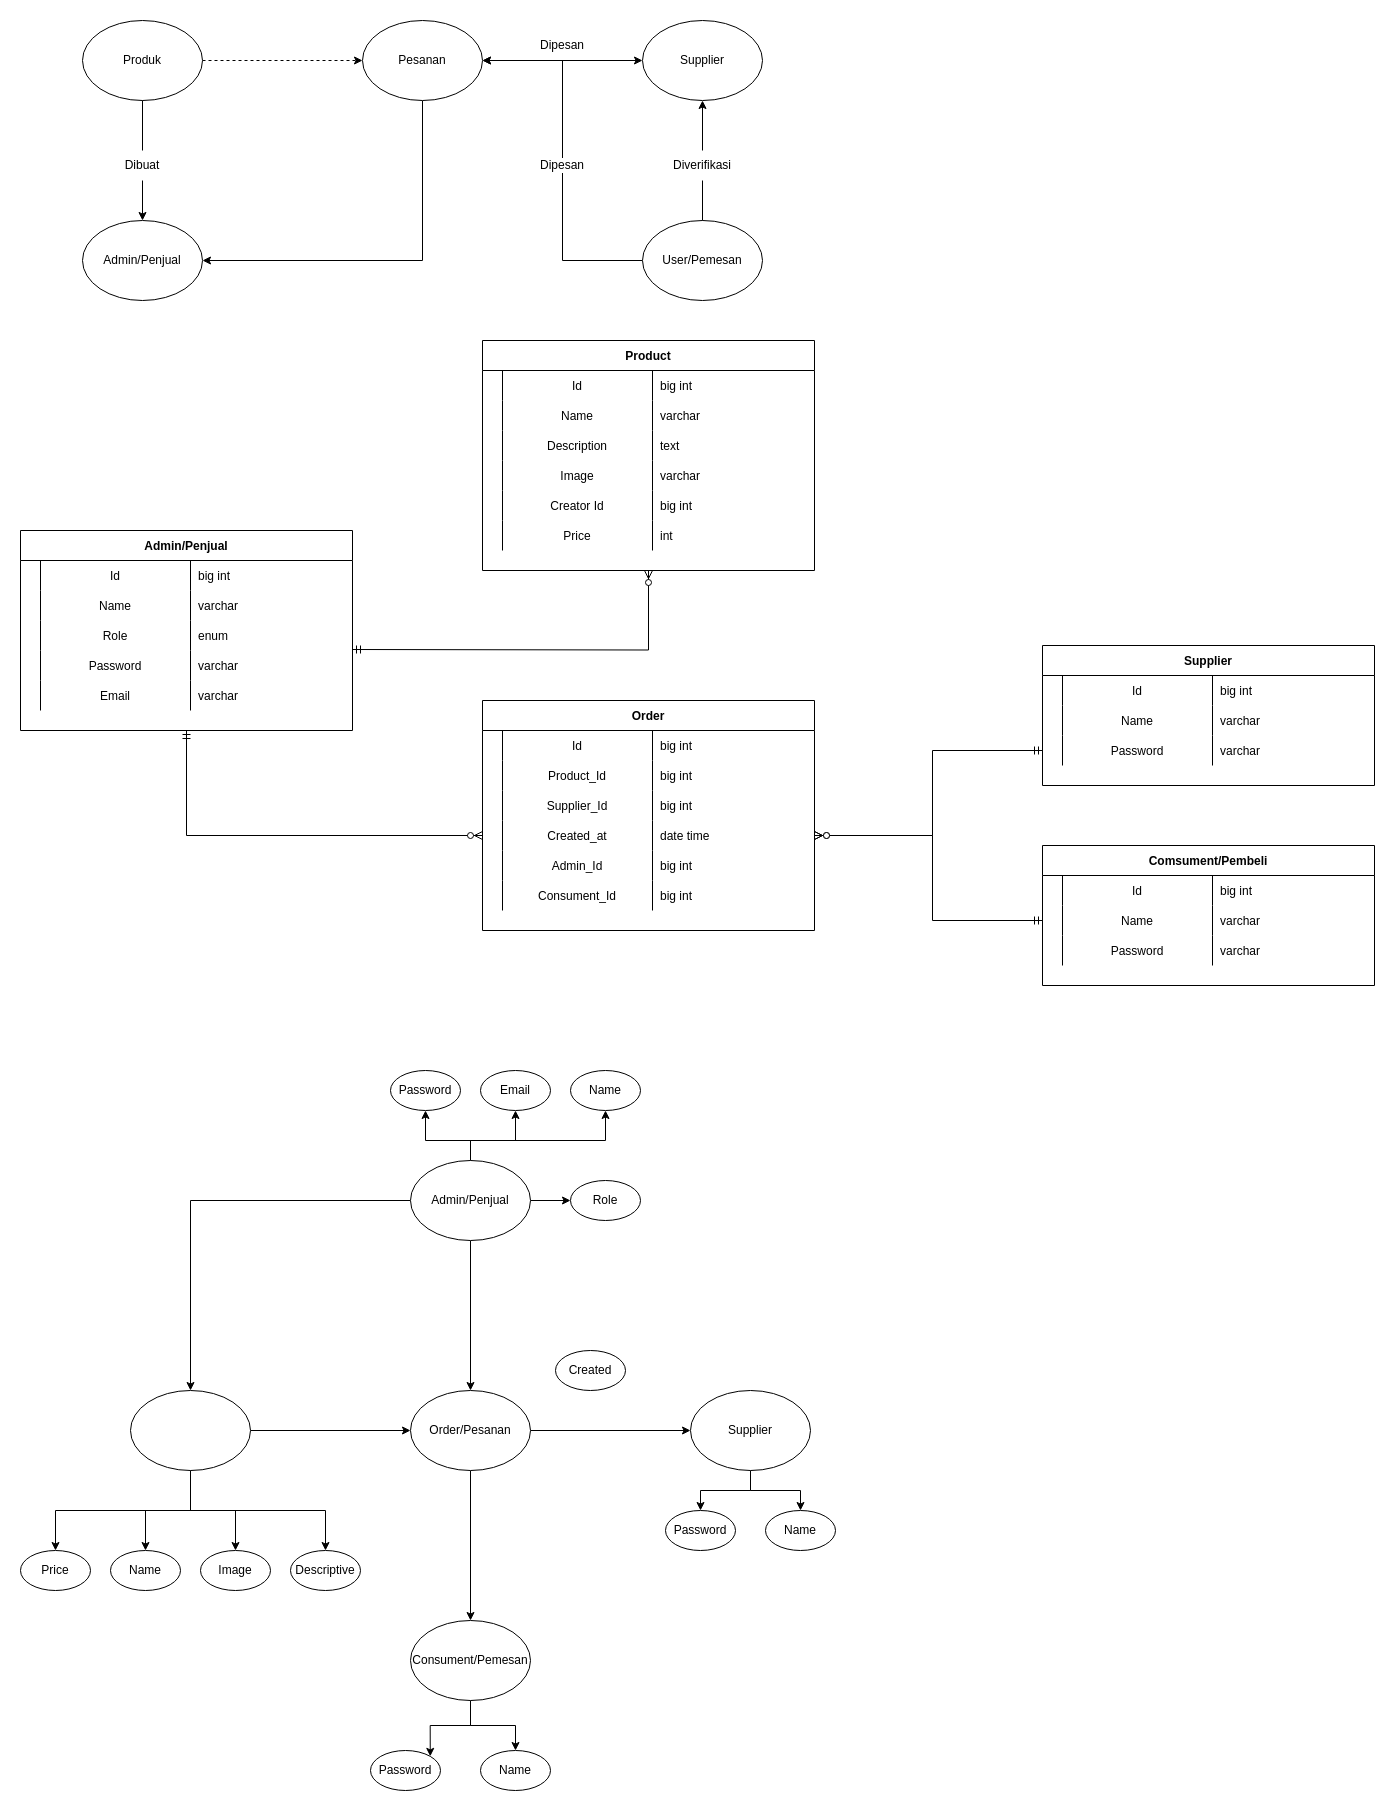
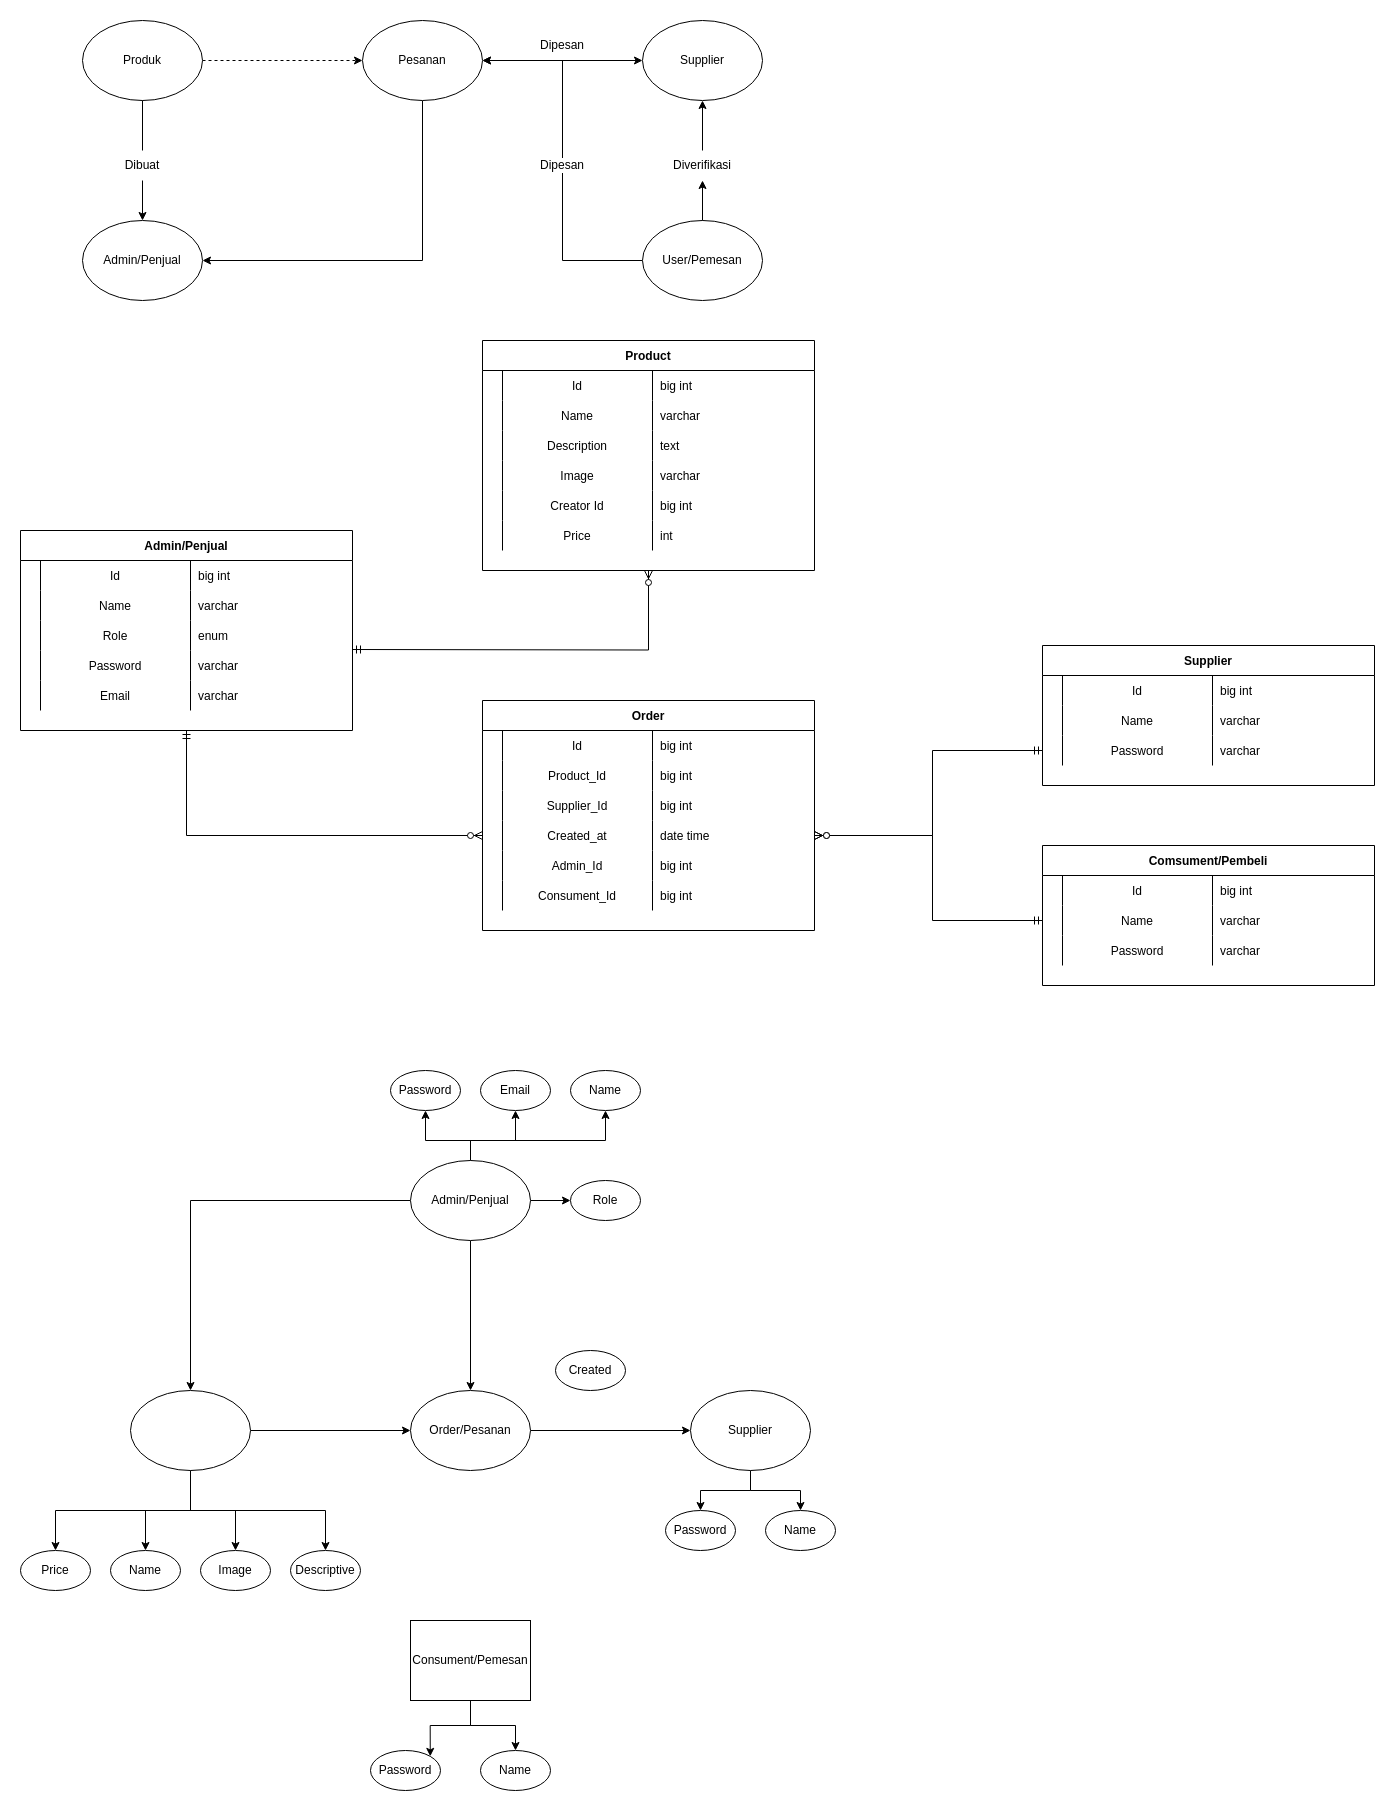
edge "Diverifikasi" -- "User/Pemesan": arrowhead none -> classic
edge "Order/Pesanan" -> "Consument/Pemesan": removed
node "Consument/Pemesan": shape ellipse -> rectangle
